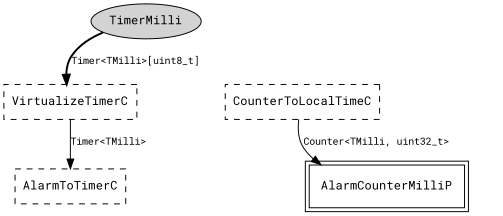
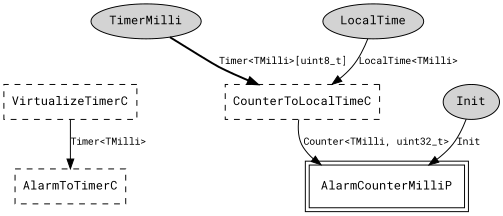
node "LocalTime": added
edge "TimerMilli" -> "VirtualizeTimerC": now "TimerMilli" -> "CounterToLocalTimeC"
node "Init": added
